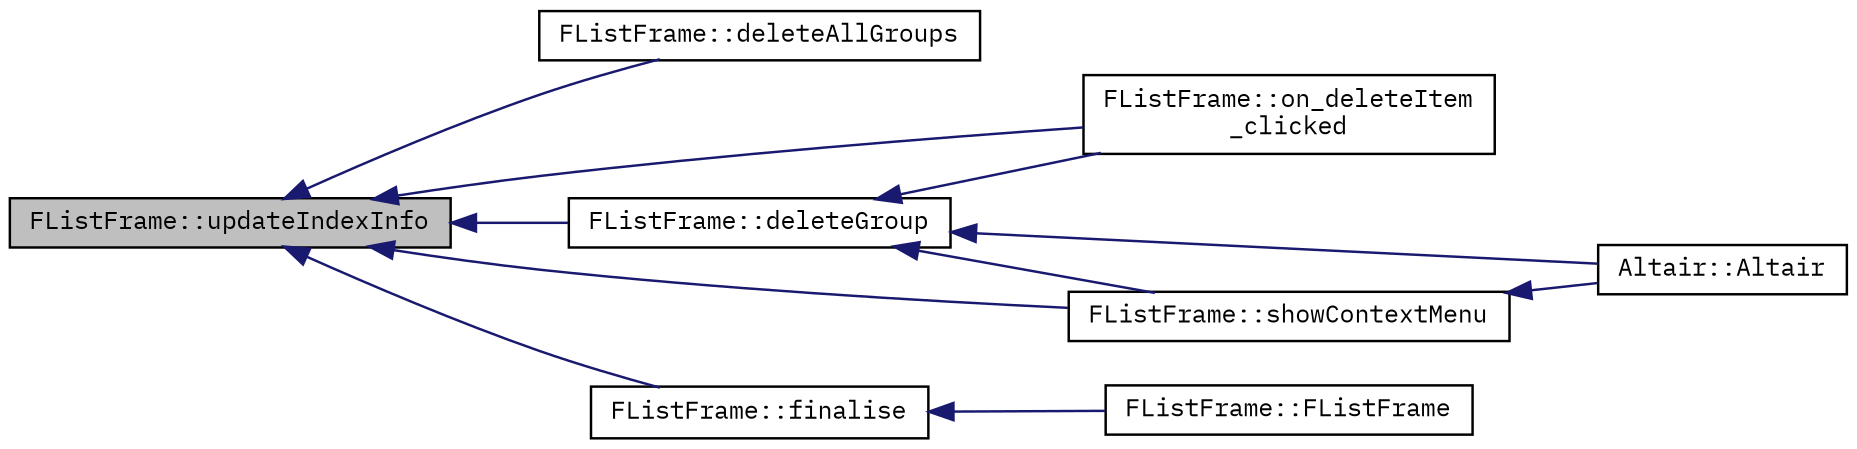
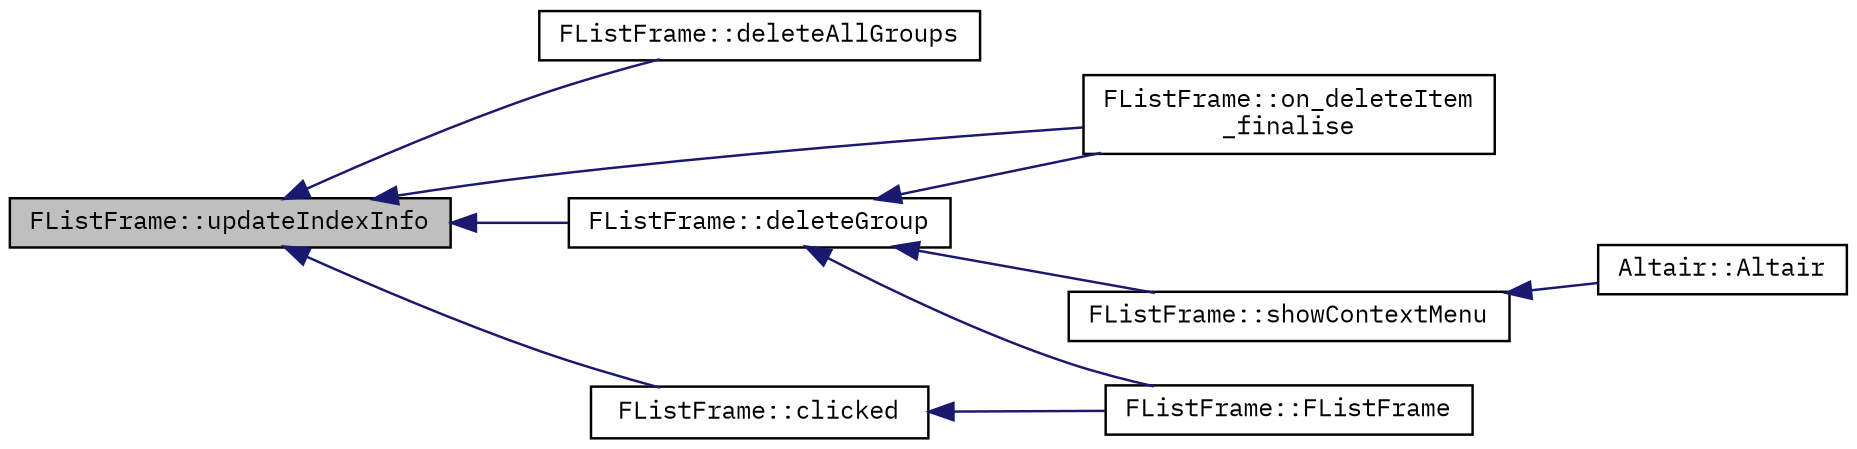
node "FListFrame::on_deleteItem _clicked": label "FListFrame::on_deleteItem _clicked" -> "FListFrame::on_deleteItem _finalise"
edge "Altair::Altair" -> "FListFrame::deleteGroup": now "FListFrame::FListFrame" -> "FListFrame::deleteGroup"
edge "FListFrame::showContextMenu" -> "FListFrame::updateIndexInfo": removed
node "FListFrame::finalise": label "FListFrame::finalise" -> "FListFrame::clicked"
